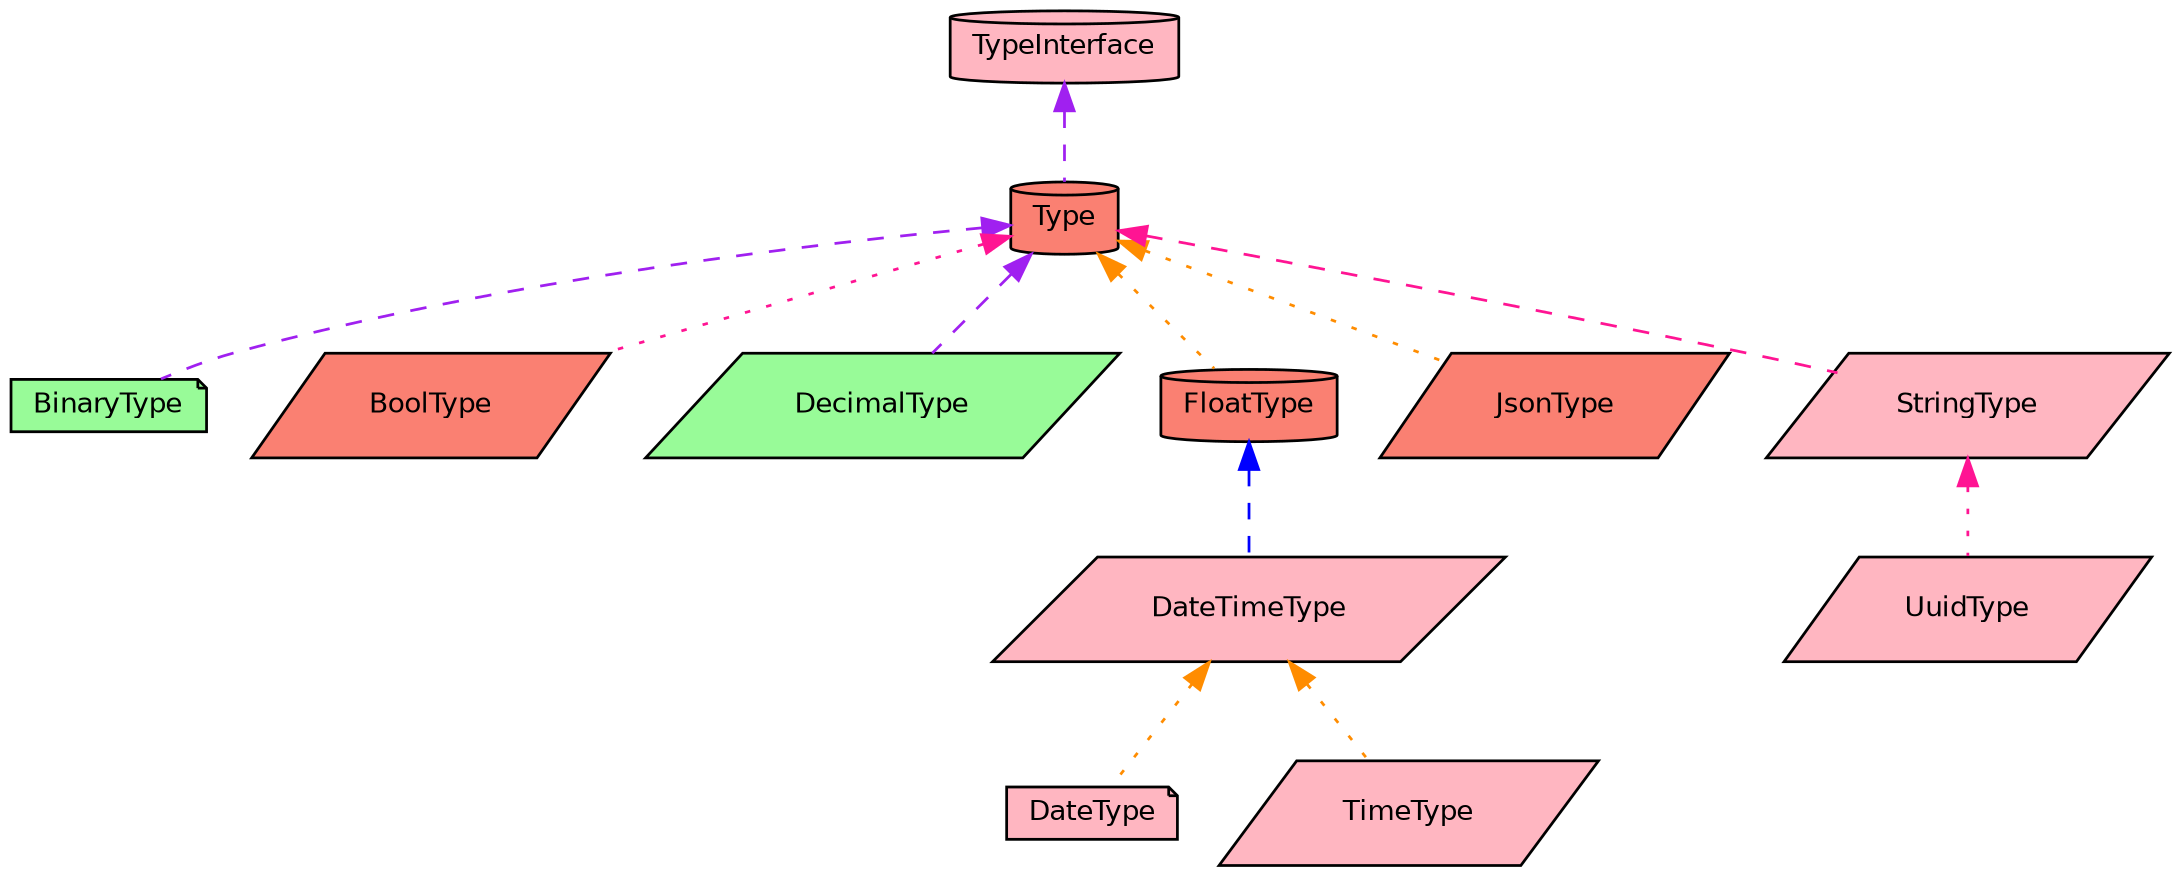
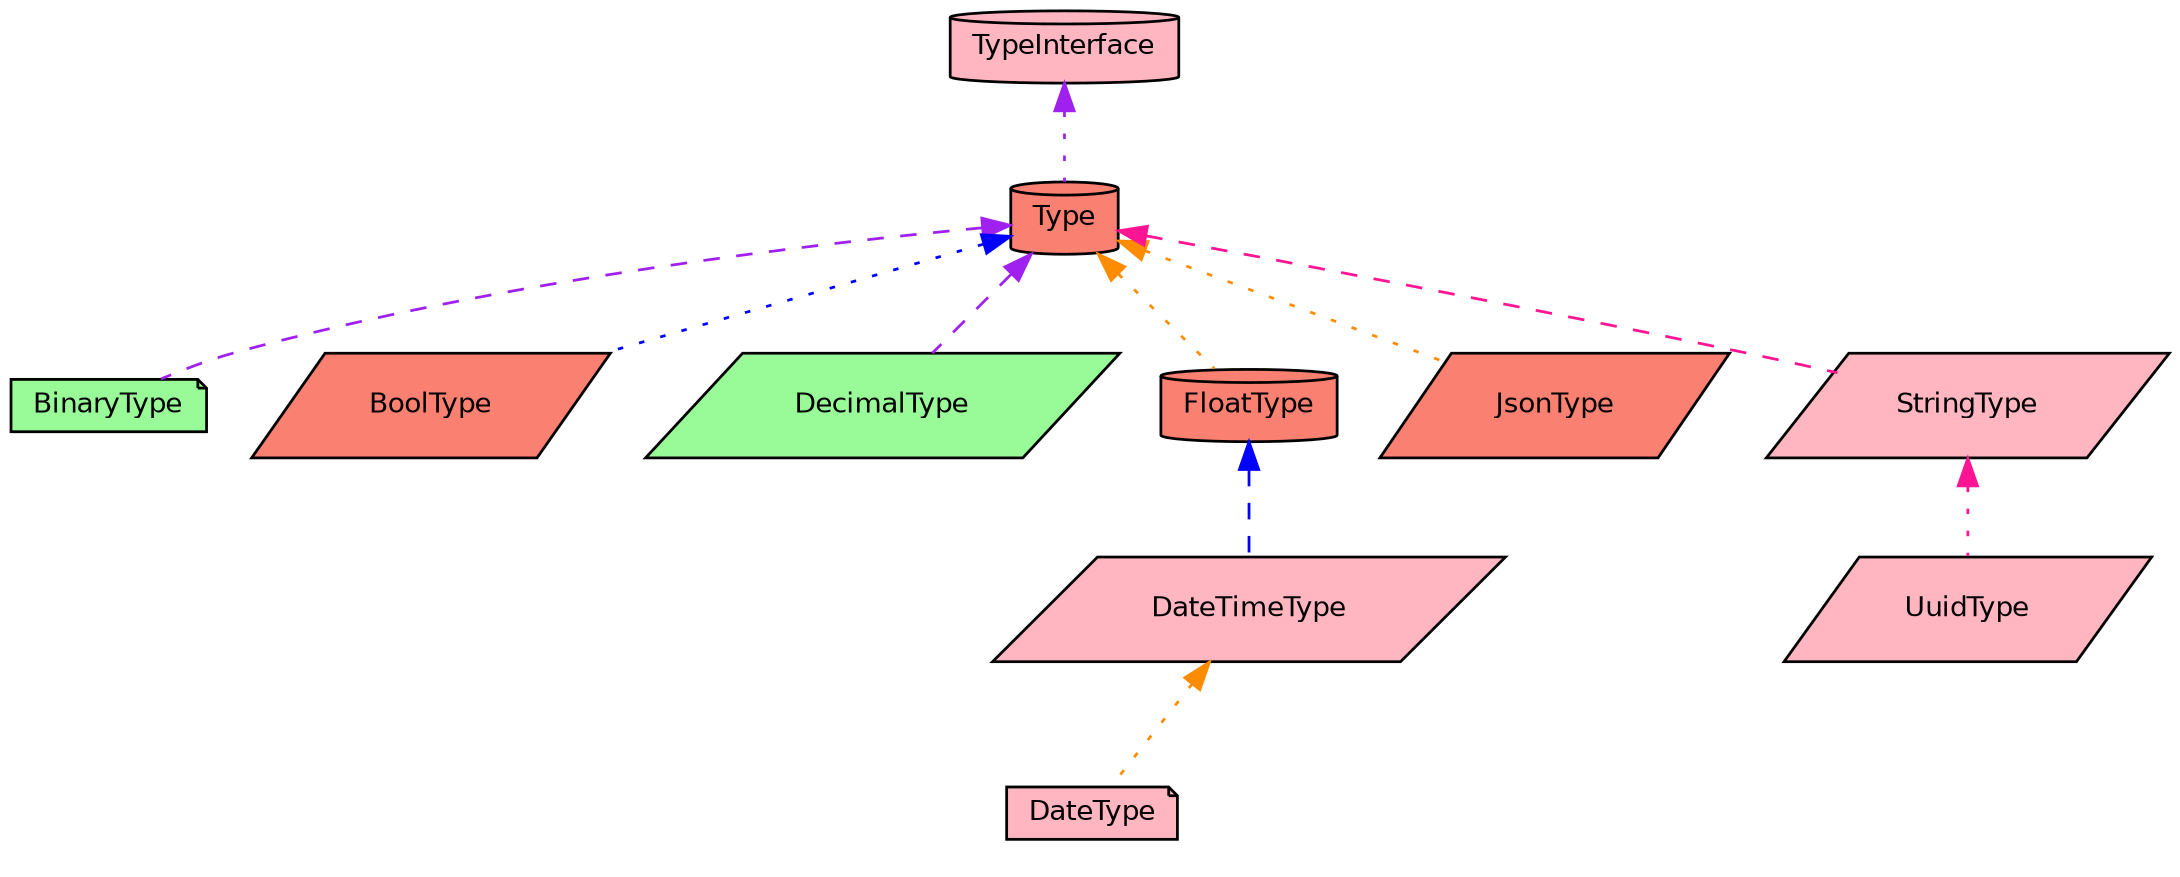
edge "Type" -> "TypeInterface": style dashed -> dotted
edge "BoolType" -> "Type": color deeppink -> blue
node "TimeType": removed
